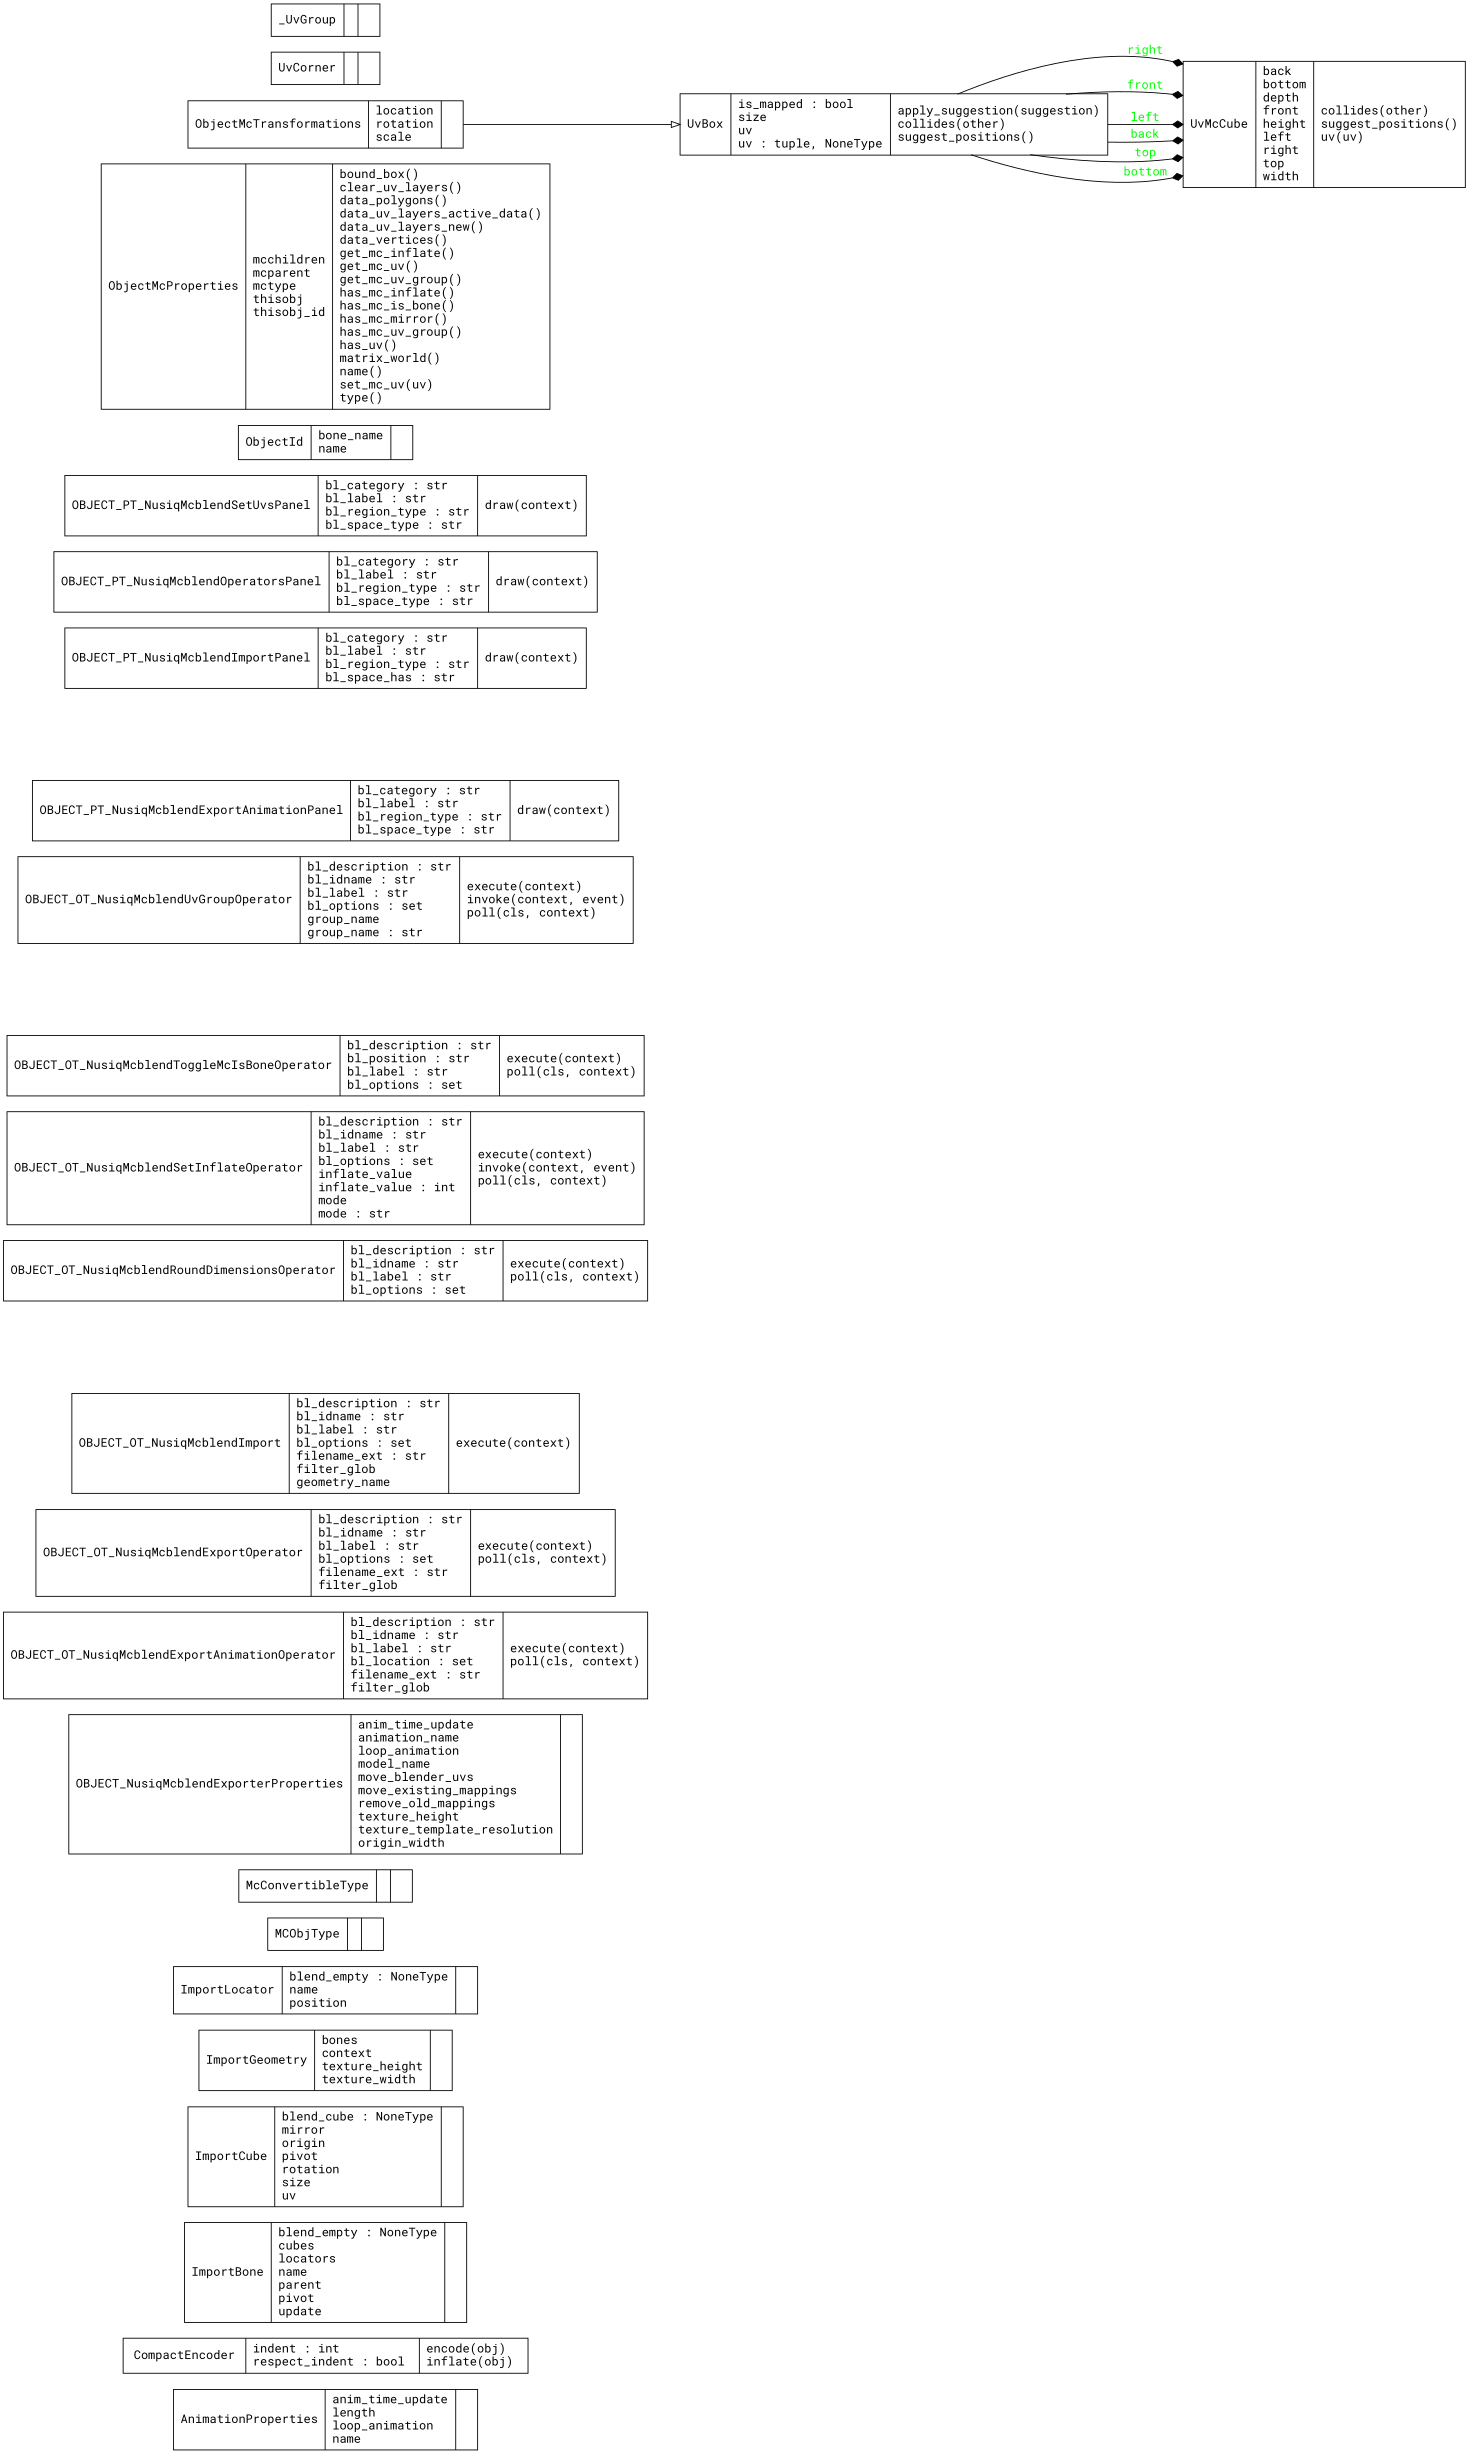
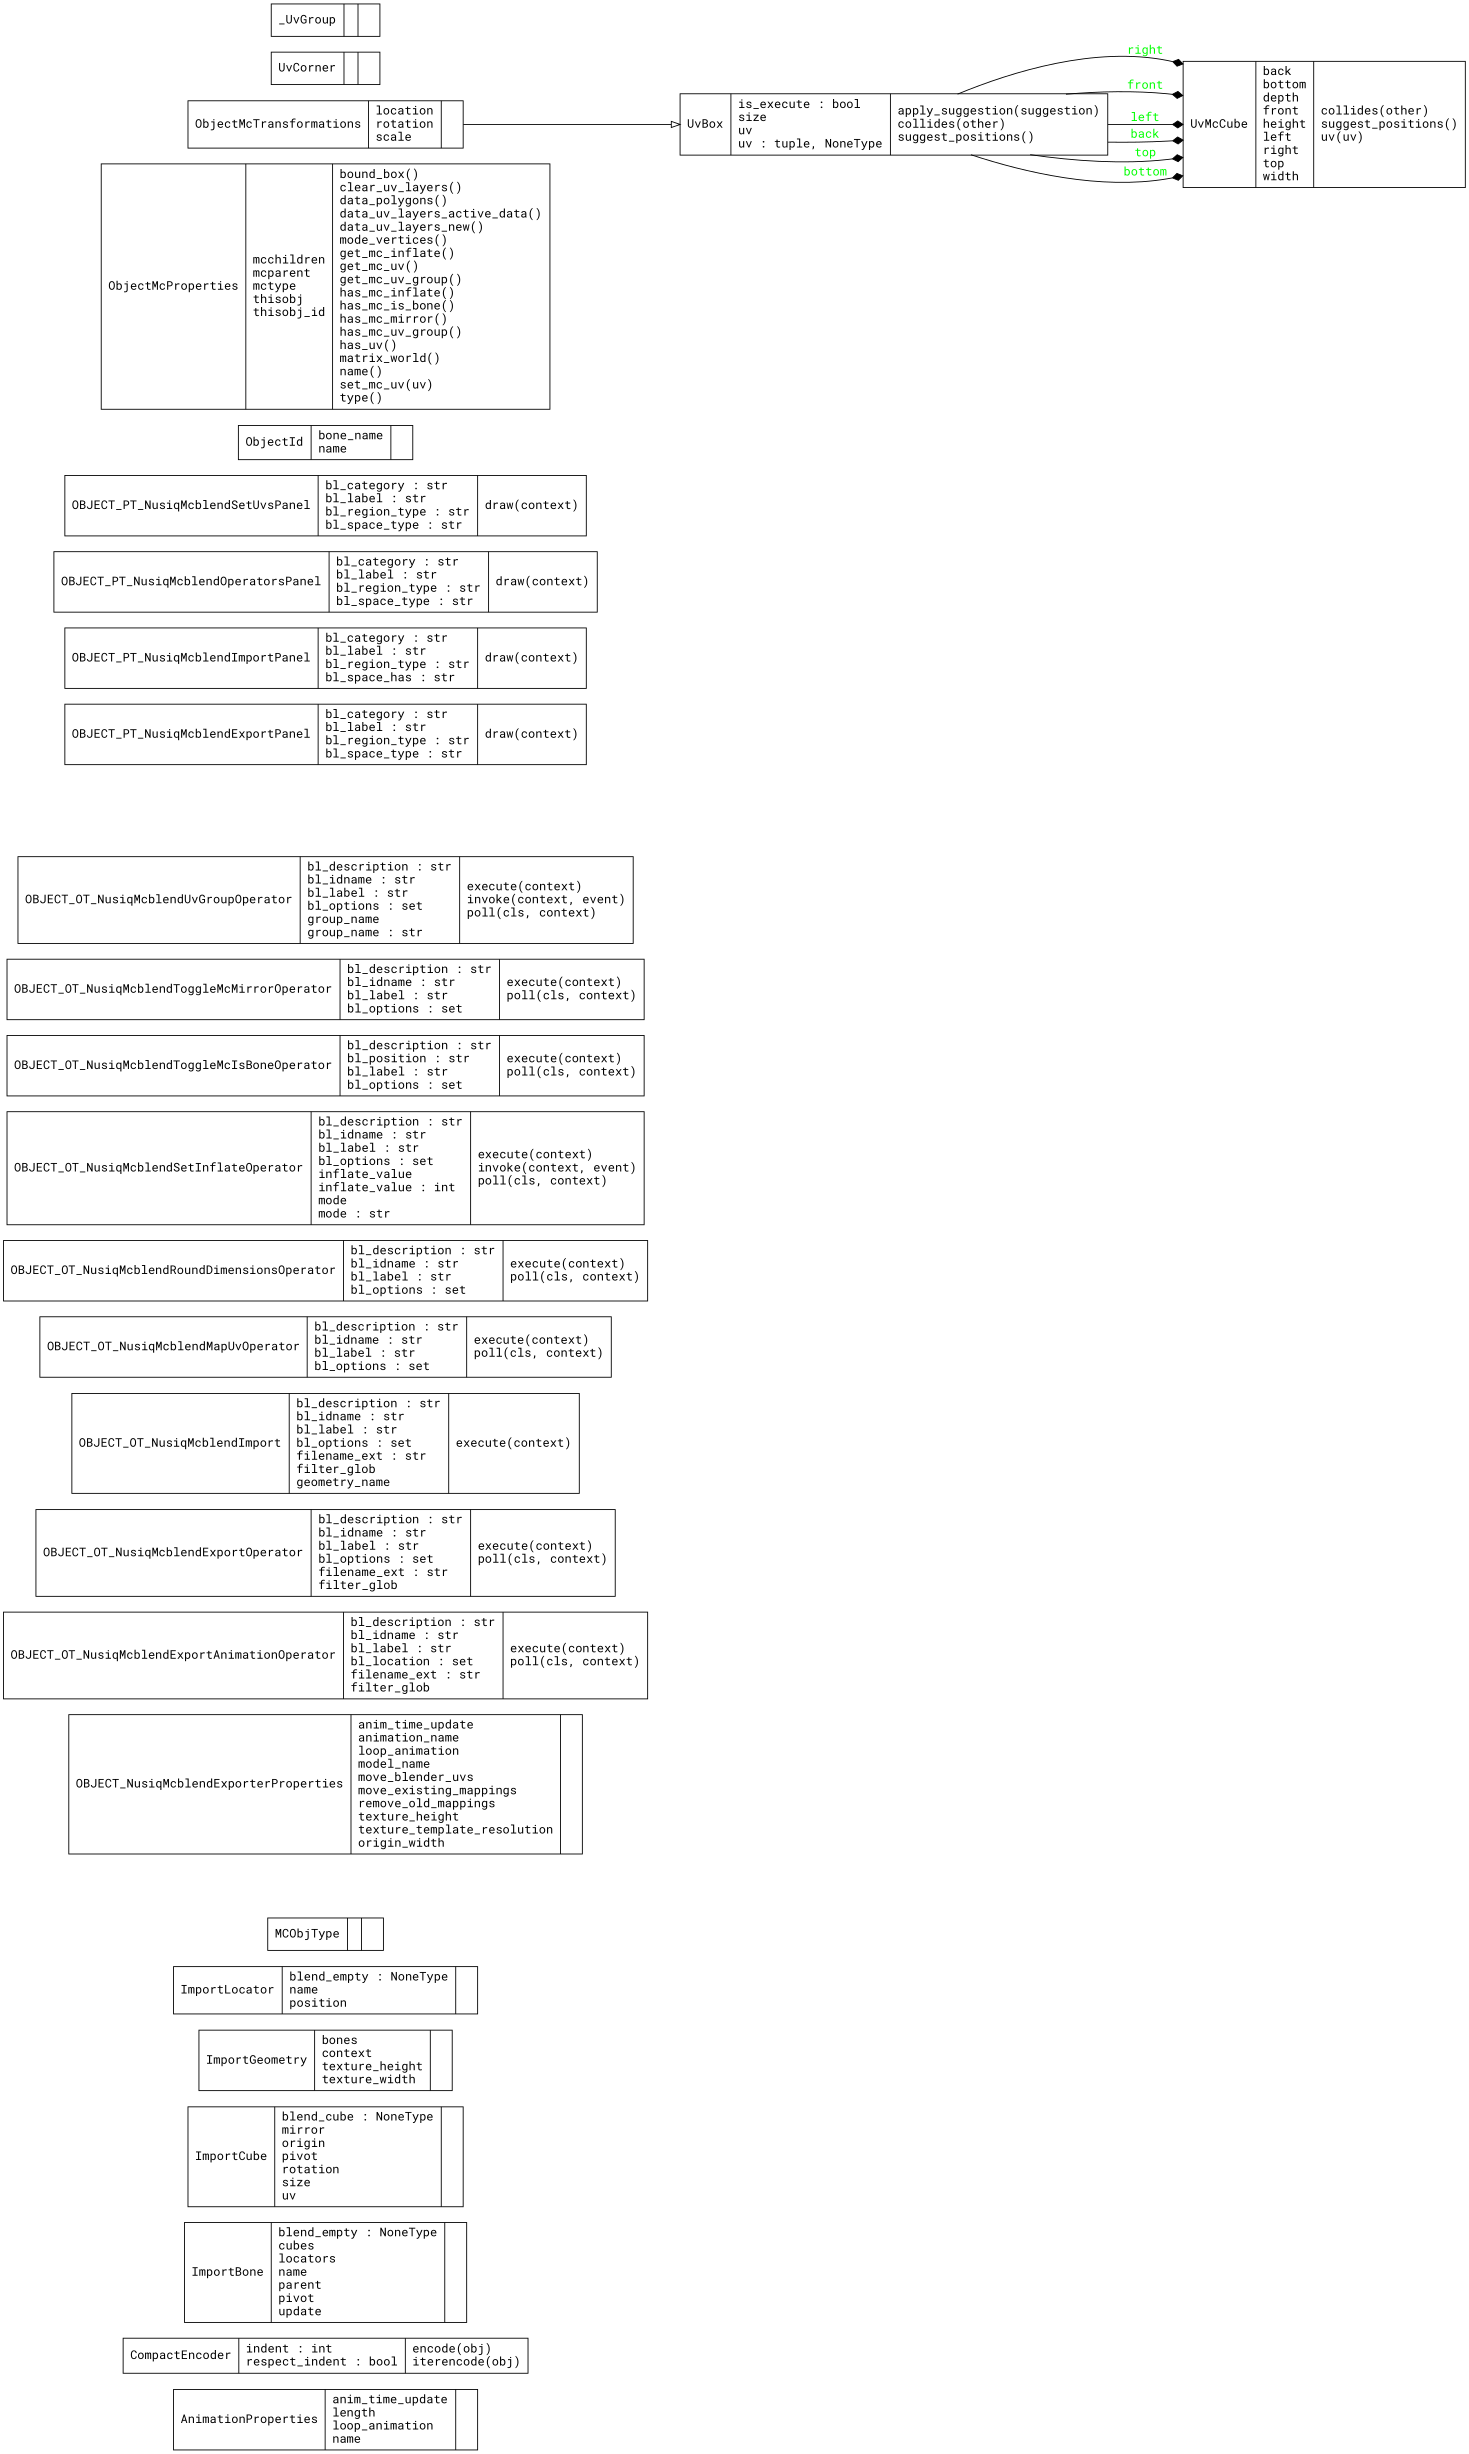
node "UvBox": text "is_mapped : bool" -> "is_execute : bool"
node "ObjectMcProperties": text "data_vertices()" -> "mode_vertices()"
node "OBJECT_PT_NusiqMcblendExportPanel": added
node "OBJECT_PT_NusiqMcblendExportAnimationPanel": removed
node "OBJECT_OT_NusiqMcblendToggleMcMirrorOperator": added
node "OBJECT_OT_NusiqMcblendMapUvOperator": added
node "McConvertibleType": removed
node "CompactEncoder": text "inflate(obj)" -> "iterencode(obj)"
